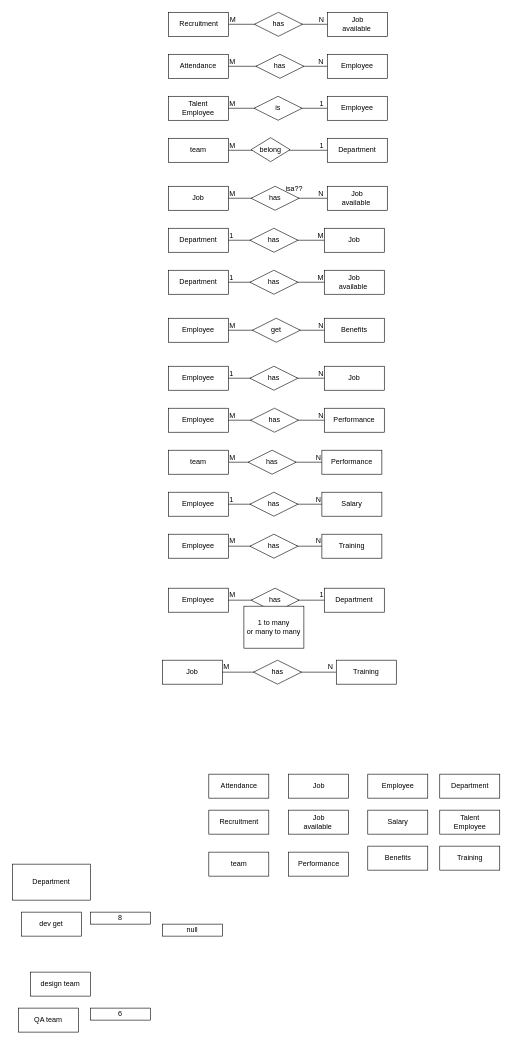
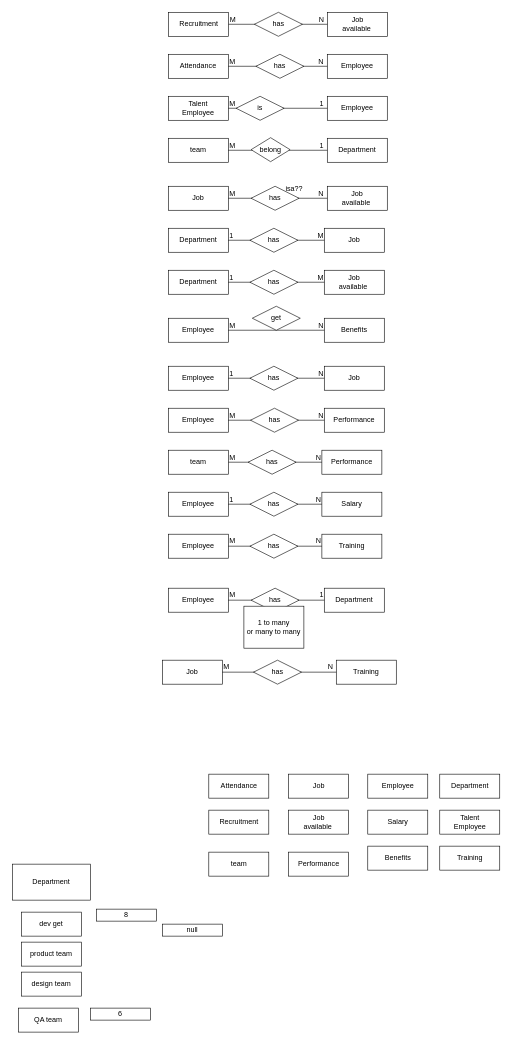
node "is": moved (278, 108) -> (260, 108)
node "get": moved (276, 330) -> (276, 318)
node "8": moved (120, 918) -> (126, 915)
node "product team": added
node "design team": moved (60, 984) -> (51, 984)
